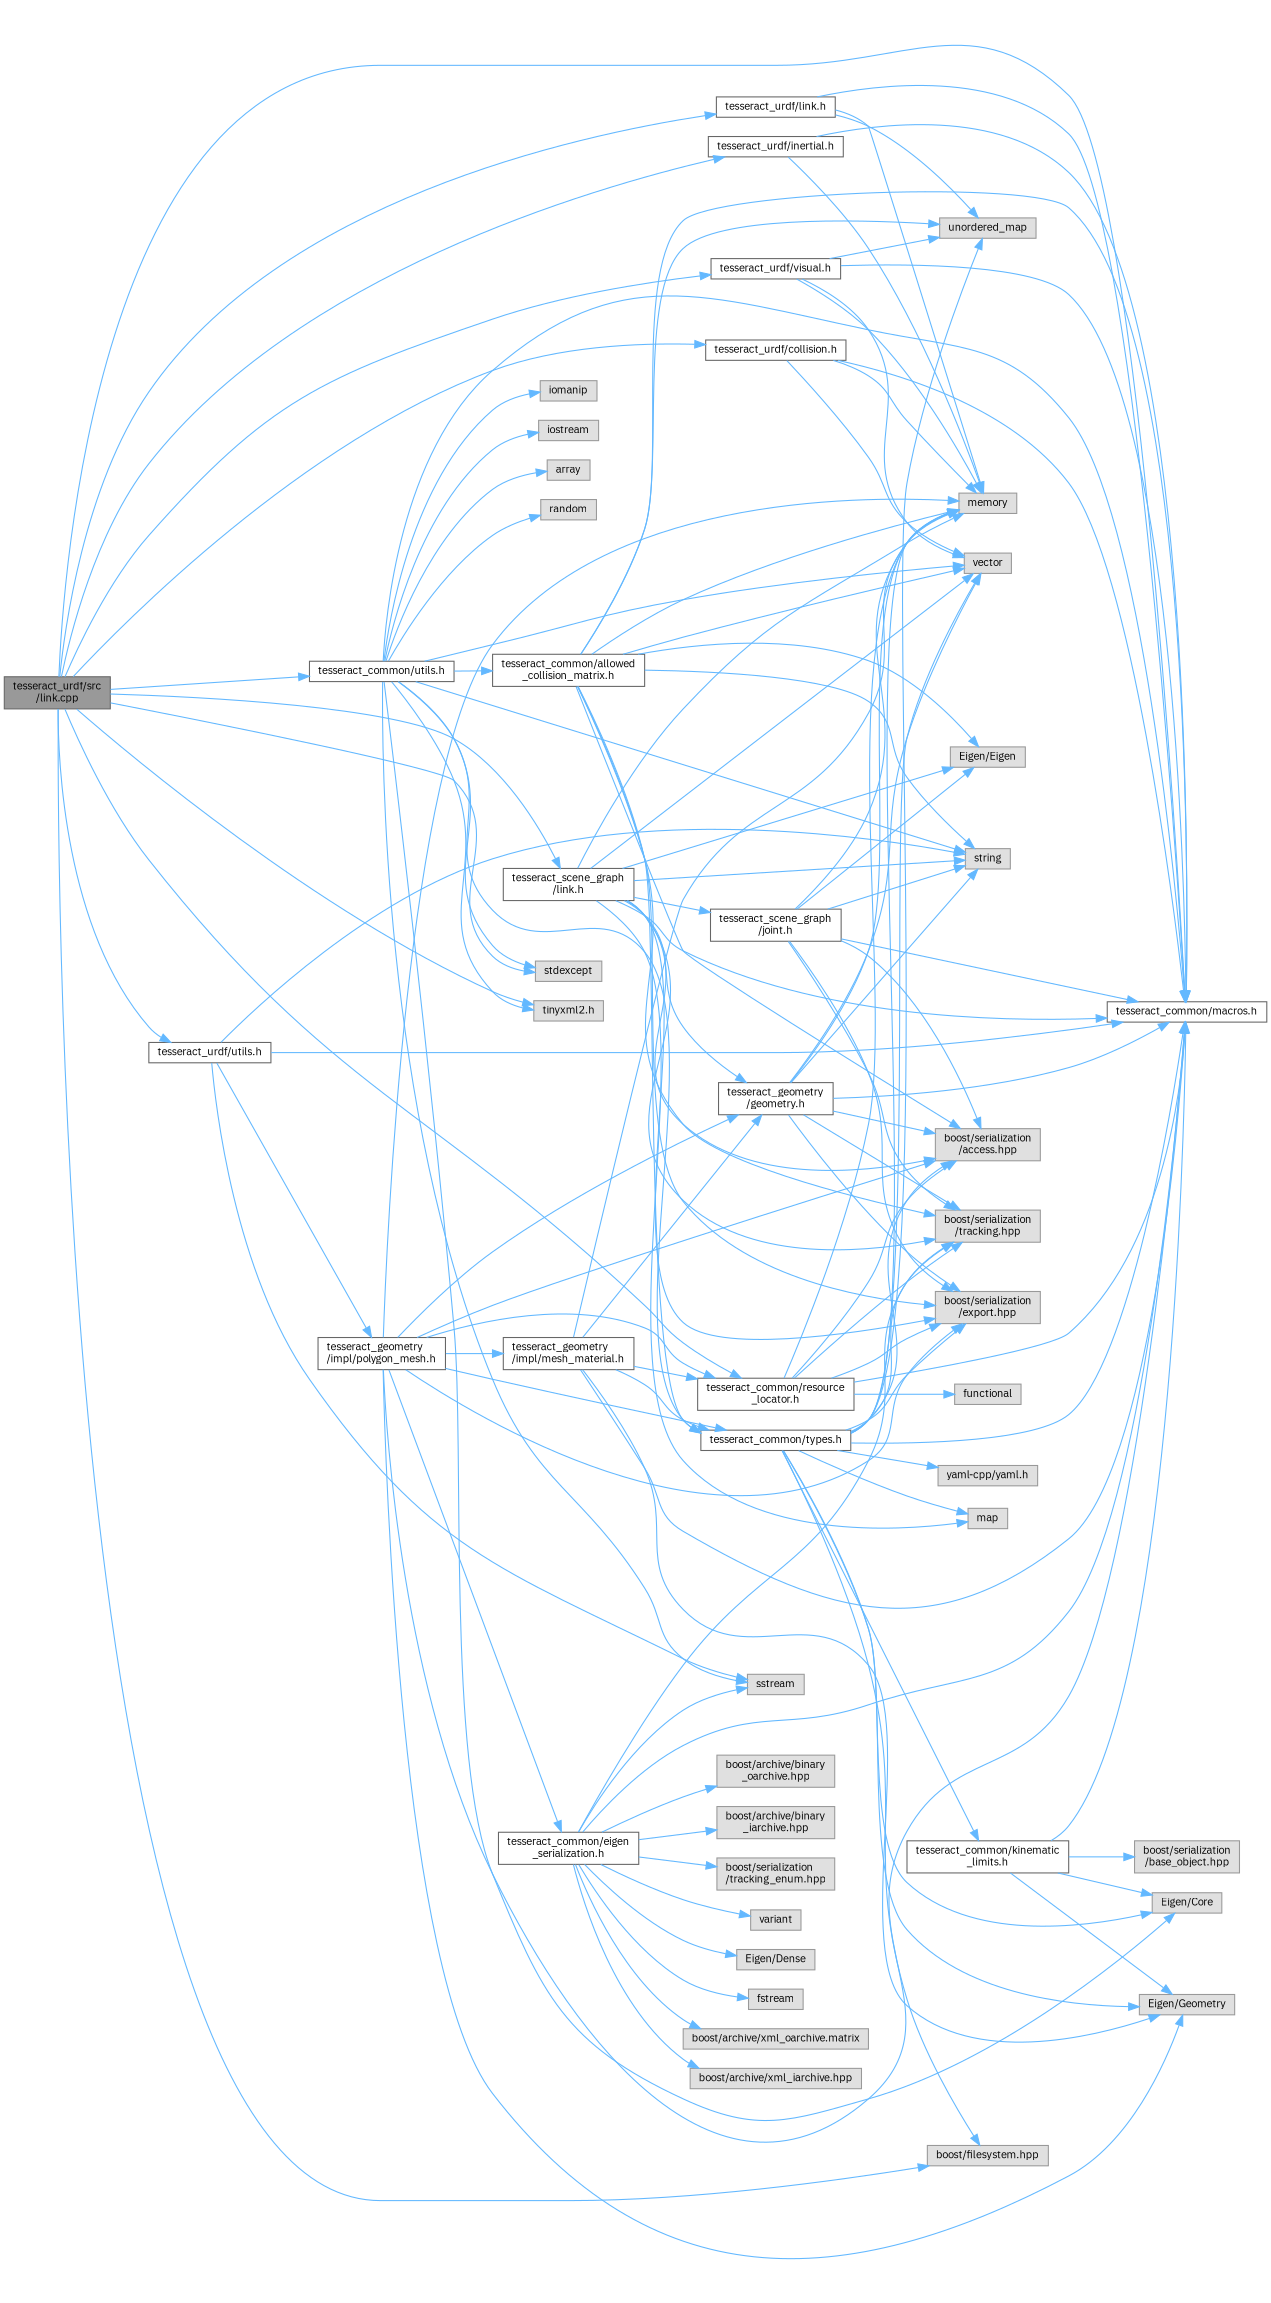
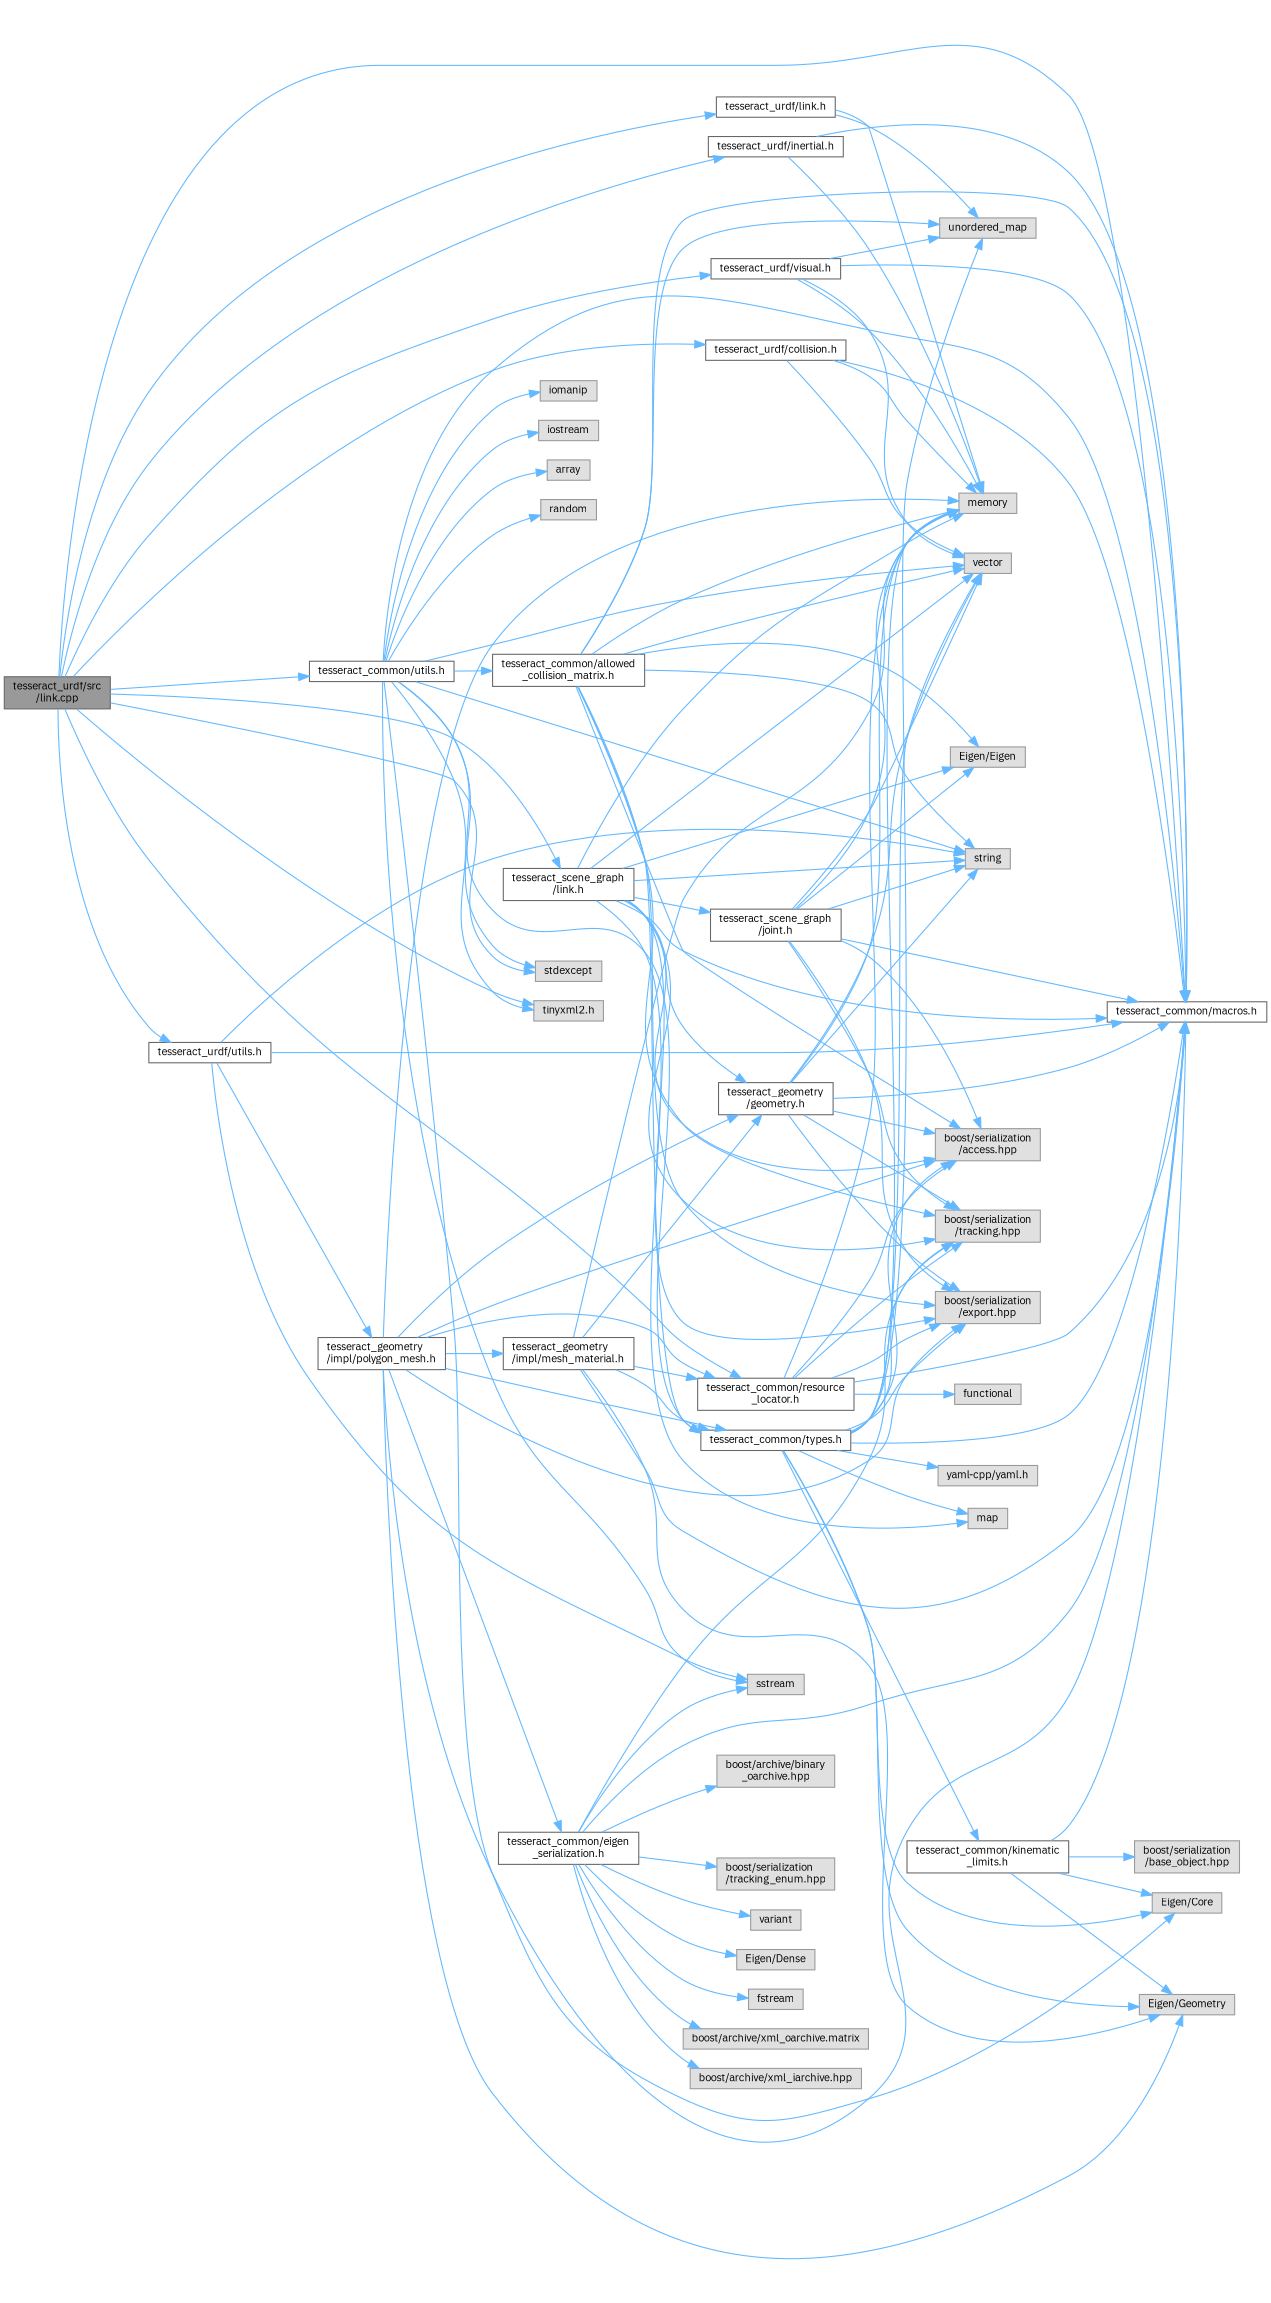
edge "tesseract_urdf/link.h" -> "tesseract_common/macros.h": removed
edge "tesseract_scene_graph /joint.h" -> "vector": added
node "boost/archive/binary _iarchive.hpp": removed
node "boost/filesystem.hpp": removed
